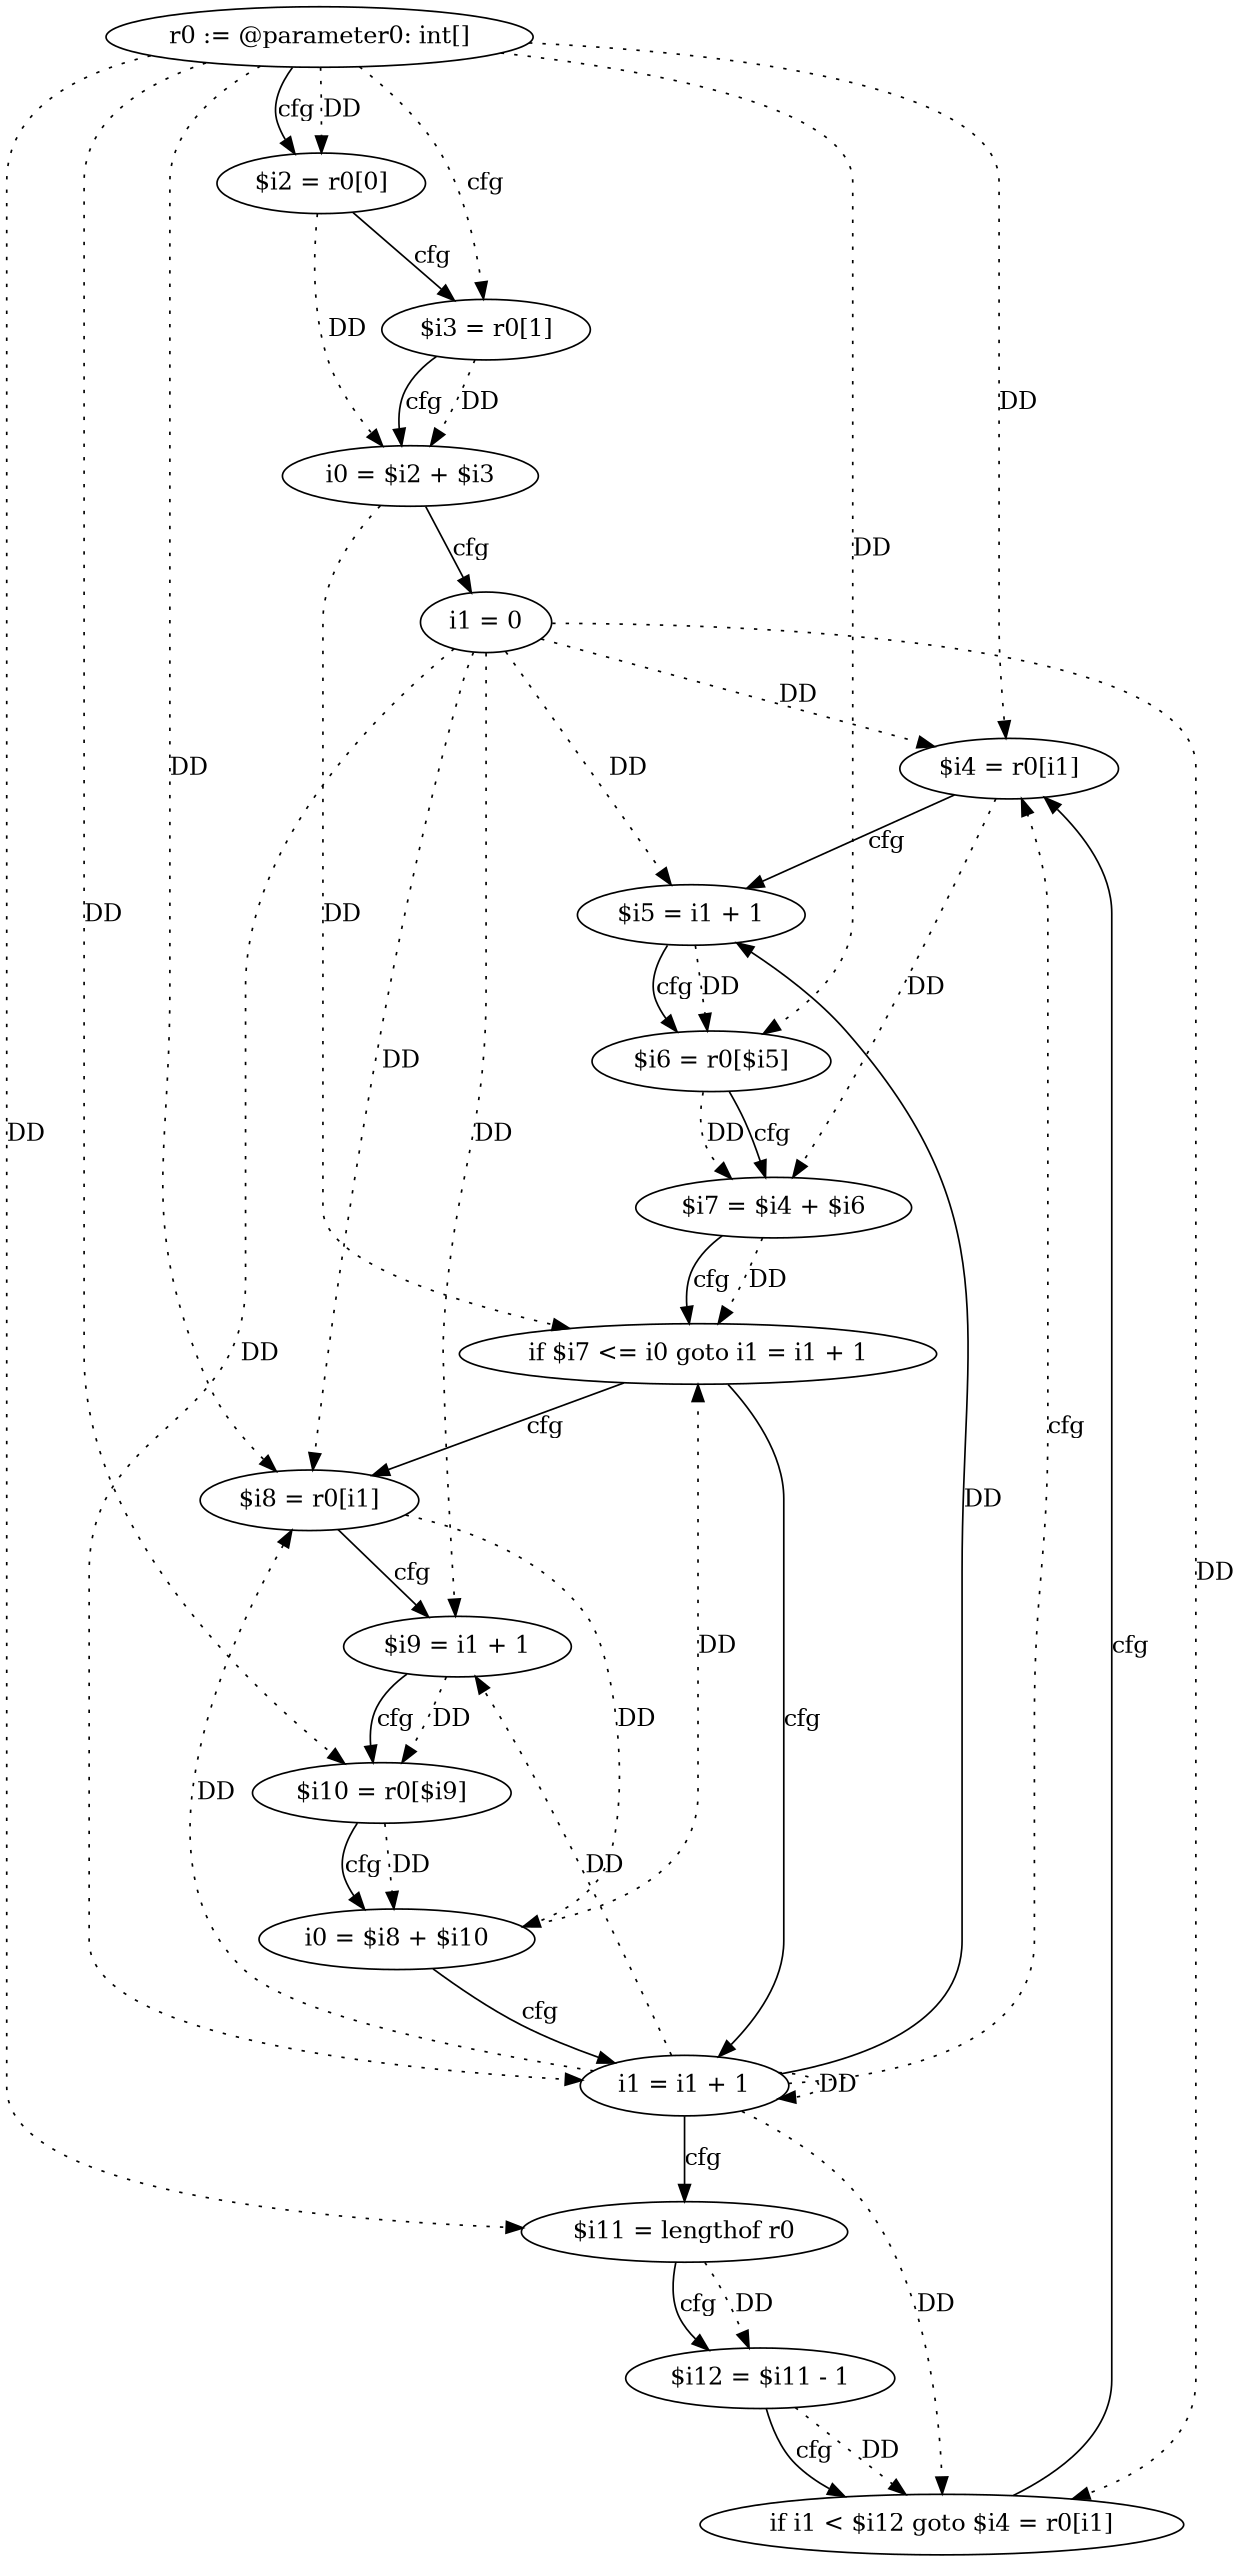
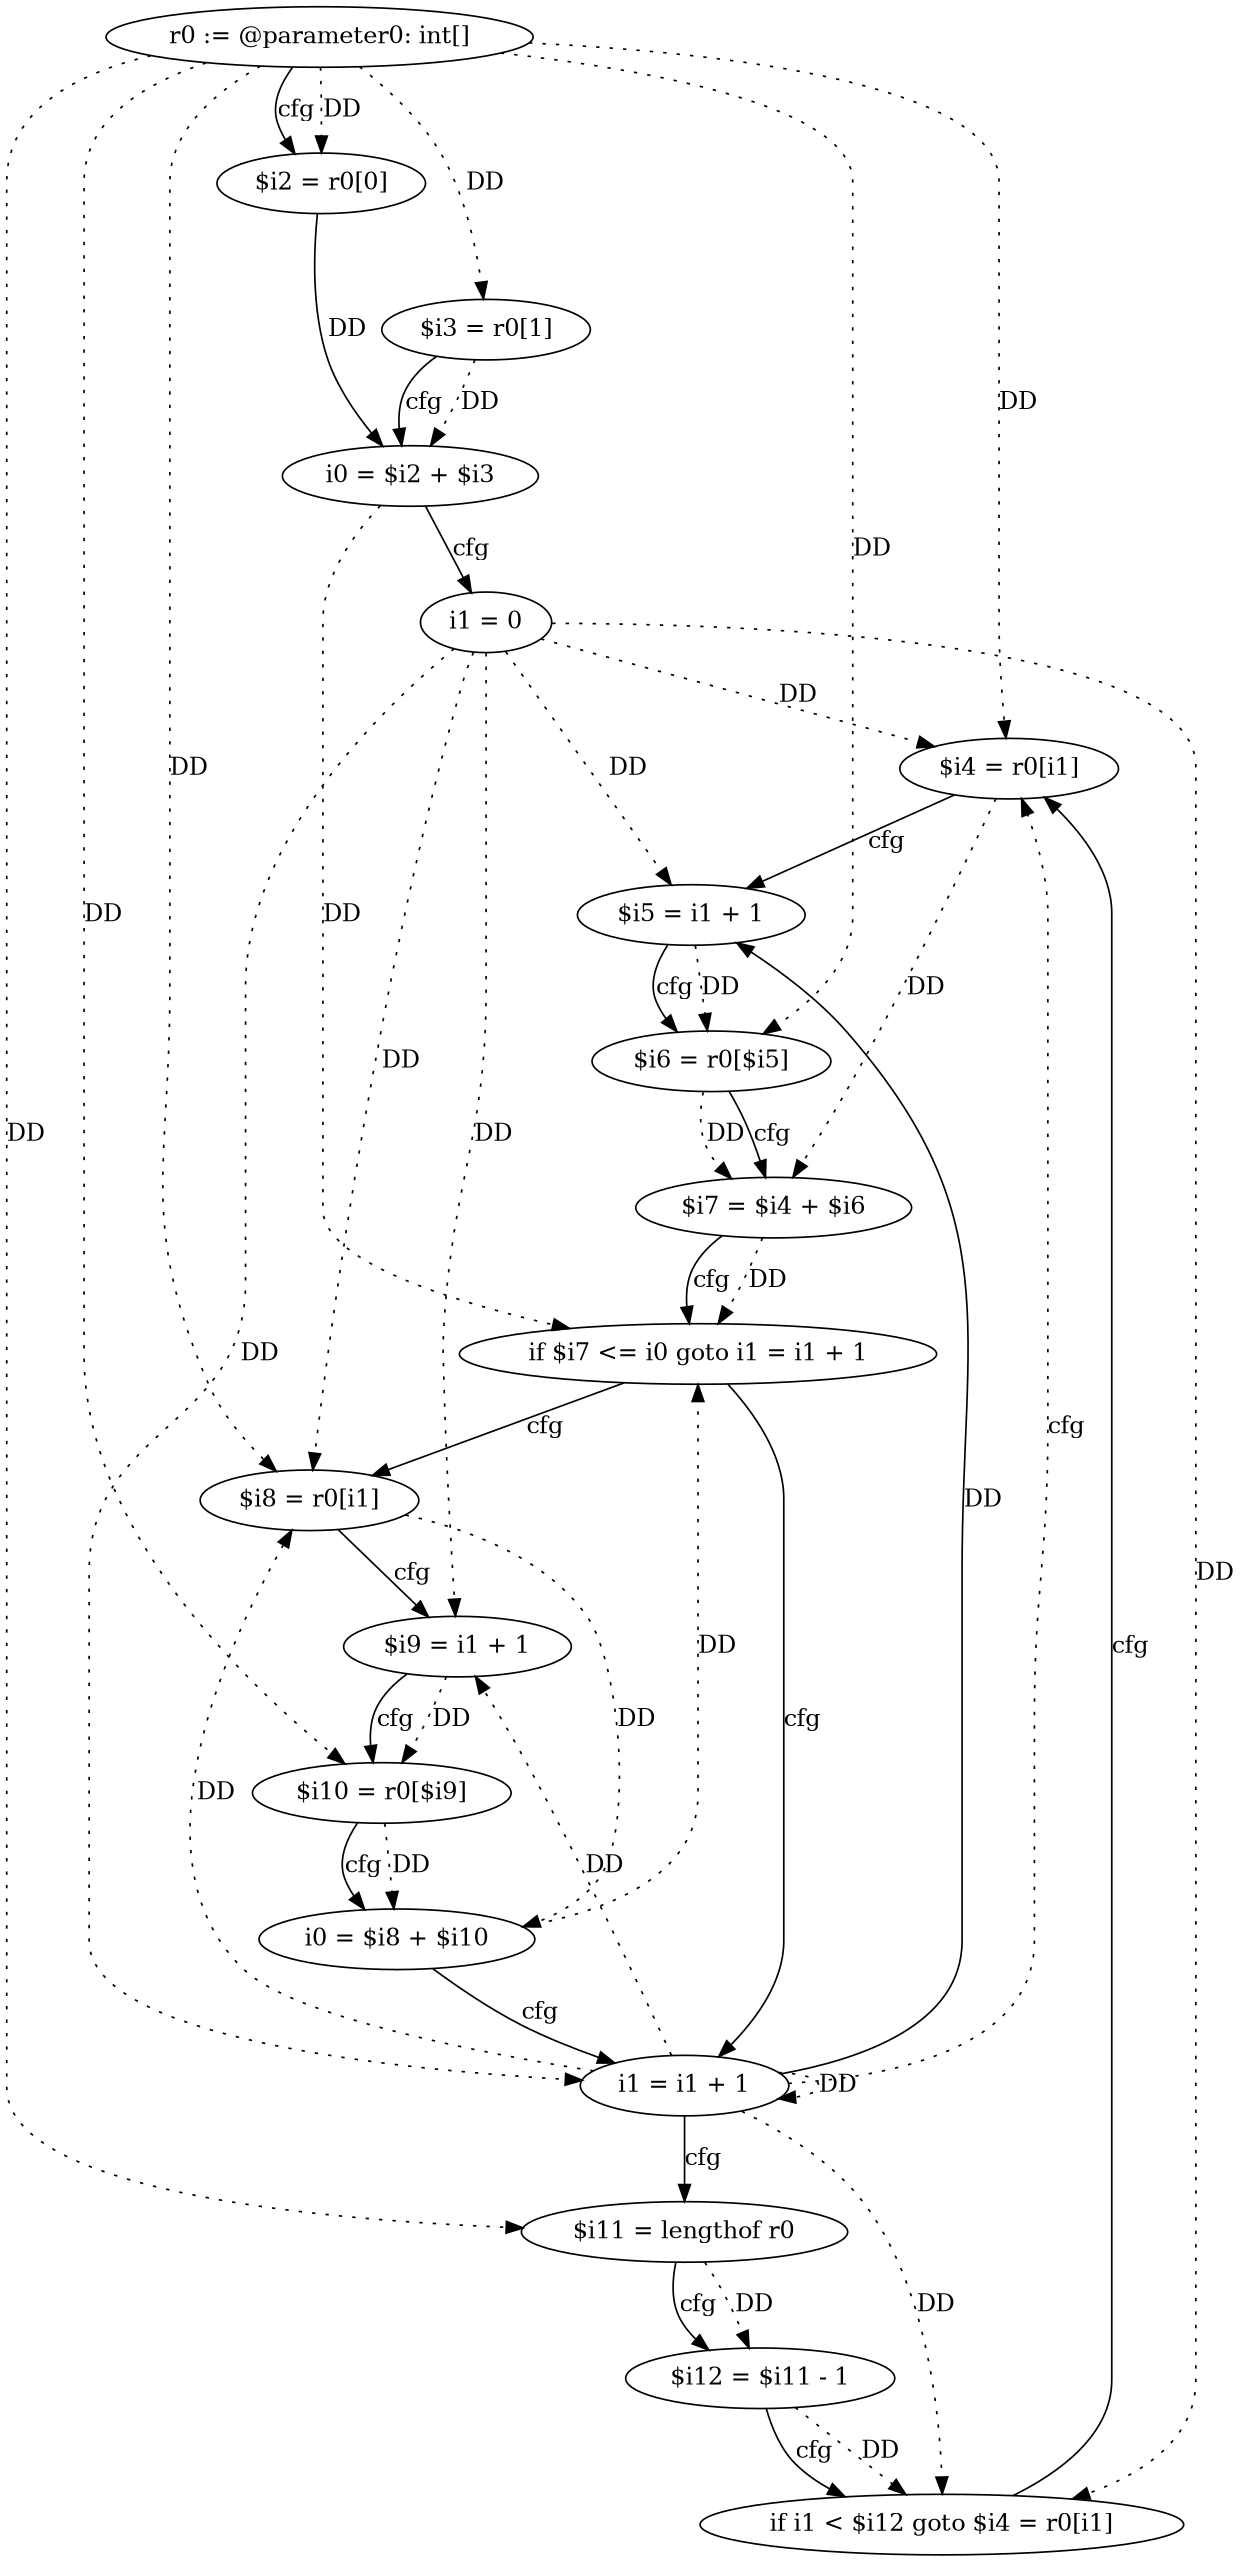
edge "r0 := @parameter0: int[]" -> "$i3 = r0[1]": label "cfg" -> "DD"
edge "$i2 = r0[0]" -> "$i3 = r0[1]": removed, label "cfg"
edge "$i2 = r0[0]" -> "i0 = $i2 + $i3": style dotted -> solid
